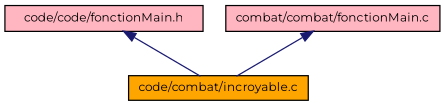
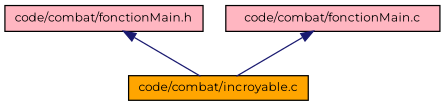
node "code/code/fonctionMain.h": label "code/code/fonctionMain.h" -> "code/combat/fonctionMain.h"
node "combat/combat/fonctionMain.c": label "combat/combat/fonctionMain.c" -> "code/combat/fonctionMain.c"
